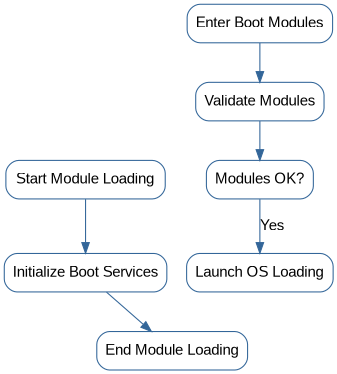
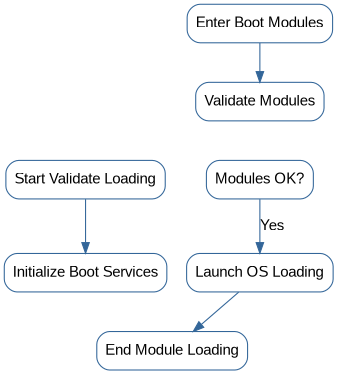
edge "Validate Modules" -> "Modules OK?": removed
node "Start Module Loading": label "Start Module Loading" -> "Start Validate Loading"
edge "Initialize Boot Services" -> "End Module Loading": now "Launch OS Loading" -> "End Module Loading"
